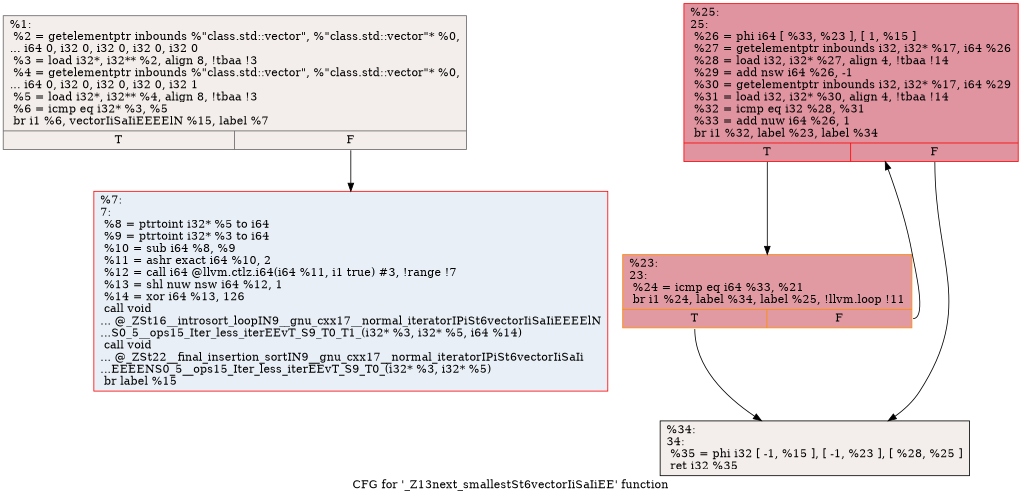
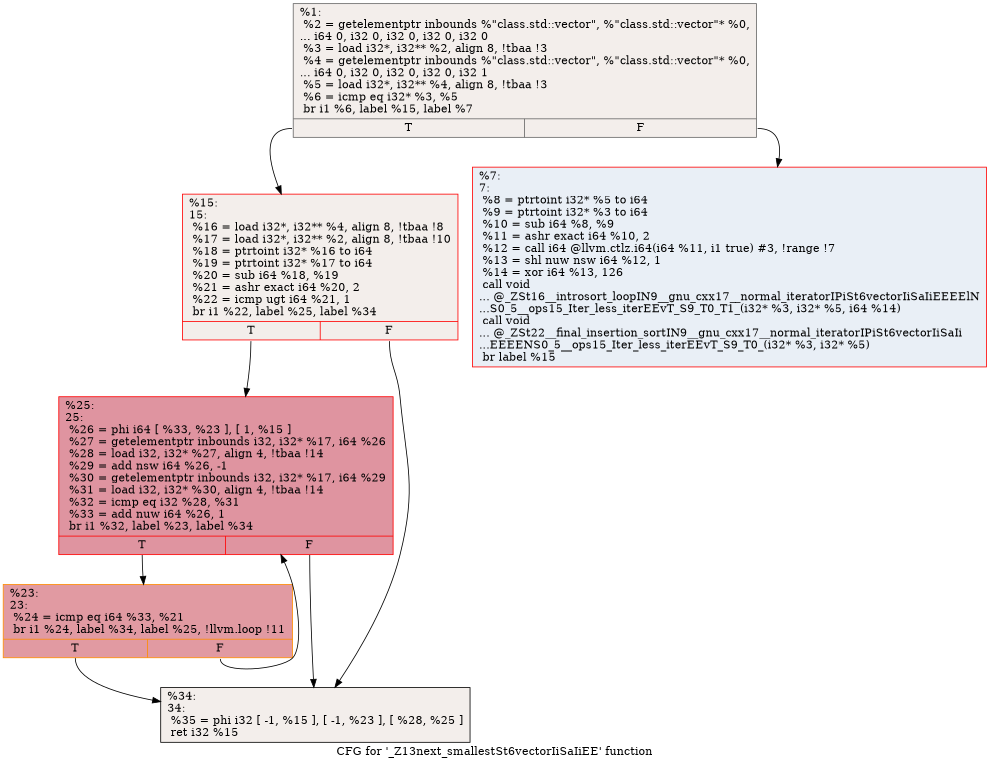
node "%1:": text "br i1 %6, vectorIiSaIiEEEElN %15, label %7" -> "br i1 %6, label %15, label %7"
node "%15:": added
node "%34:": text "ret i32 %35" -> "ret i32 %15"
